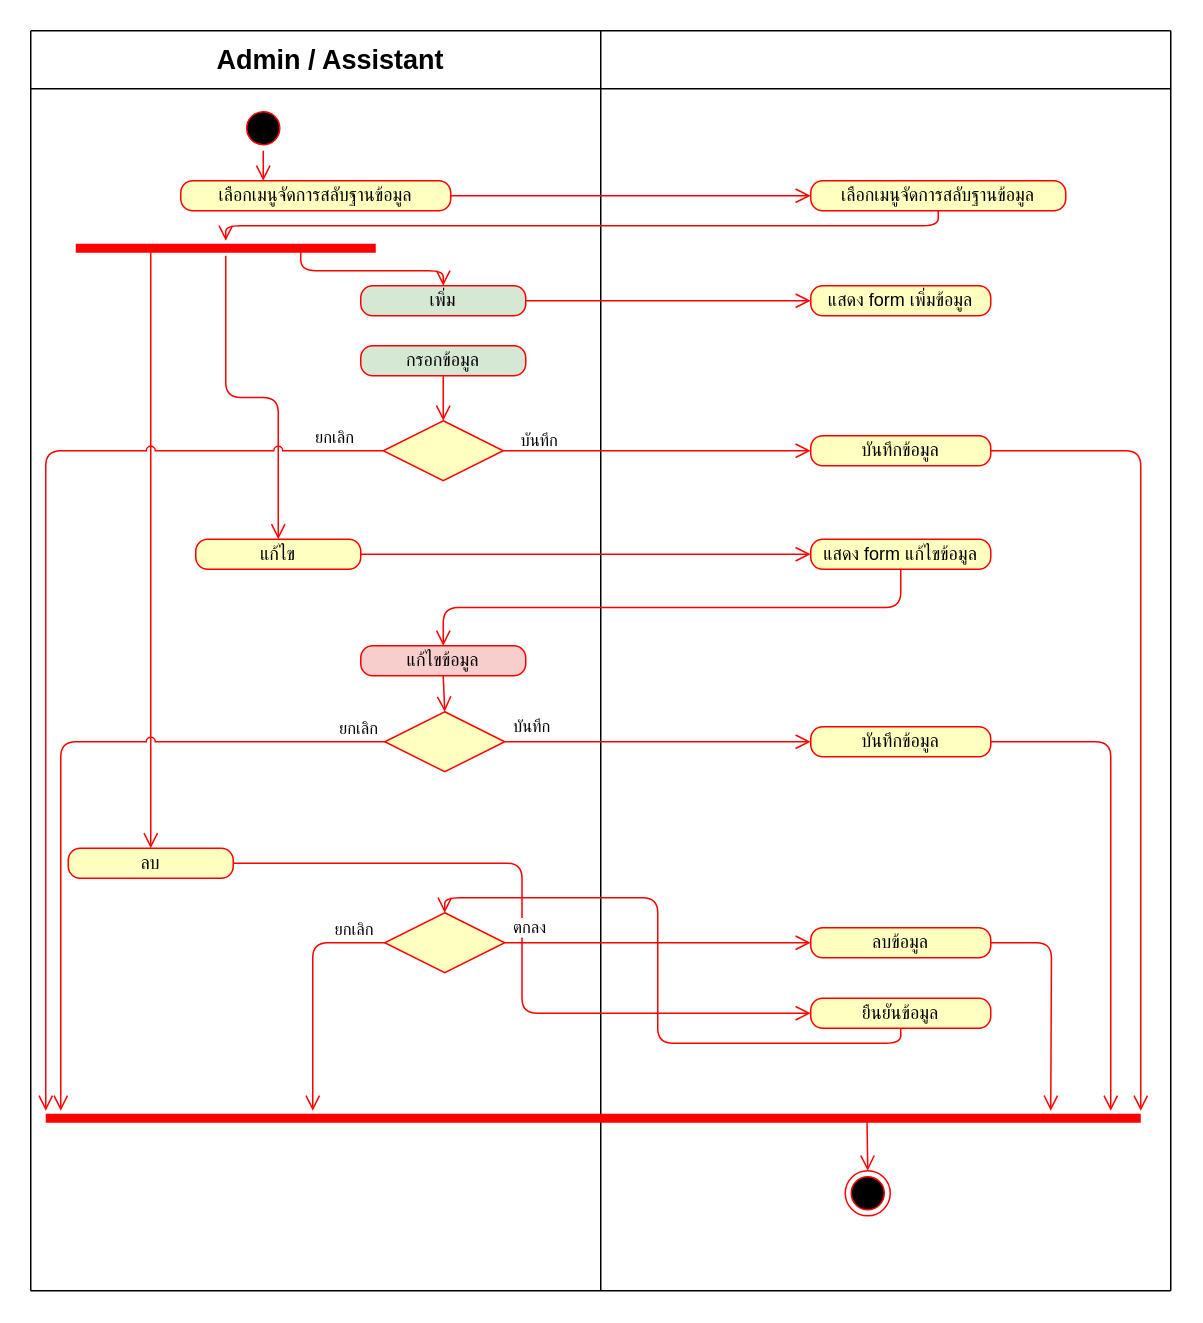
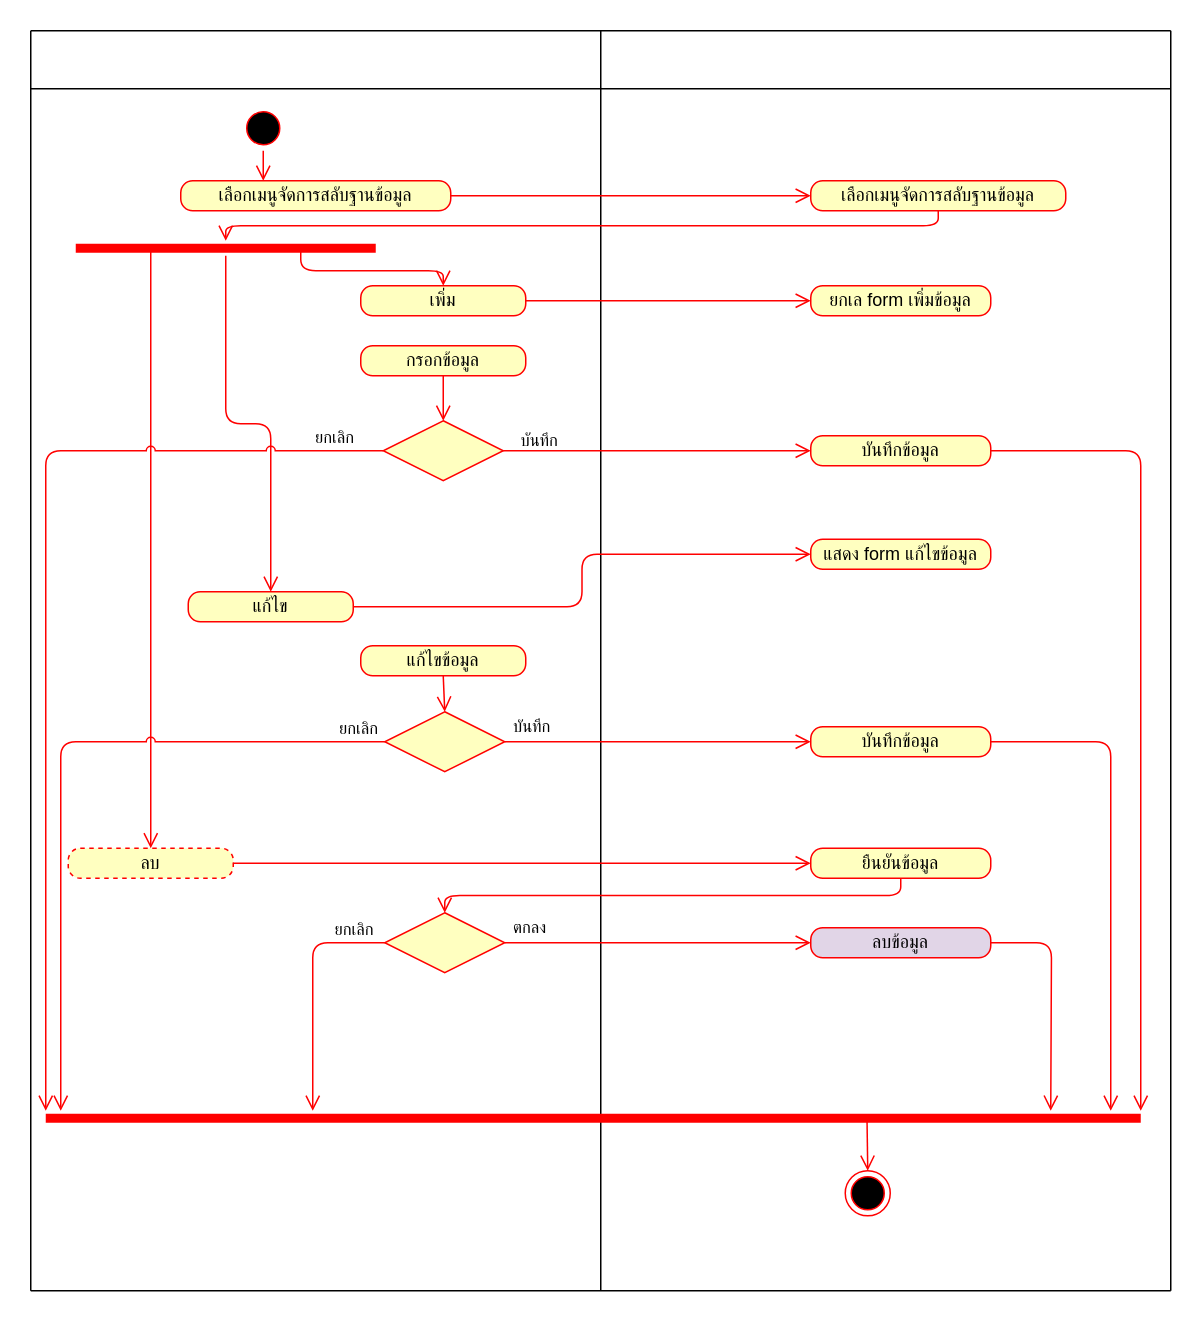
node "Admin / Assistant": removed
node "เพิ่ม": fillcolor #d5e8d4 -> #ffffc0
node "แสดง form เพิ่มข้อมูล": label "แสดง form เพิ่มข้อมูล" -> "ยกเล form เพิ่มข้อมูล"
node "กรอกข้อมูล": fillcolor #d5e8d4 -> #ffffc0
node "แก้ไข": moved (278, 554) -> (271, 607)
edge "แสดง form แก้ไขข้อมูล" -> "แก้ไขข้อมูล": removed
node "แก้ไขข้อมูล": fillcolor #f8cecc -> #ffffc0
node "ลบ": style solid -> dashed
node "ลบข้อมูล": fillcolor #ffffc0 -> #e1d5e7
node "ยืนยันข้อมูล": moved (901, 1013) -> (901, 863)
